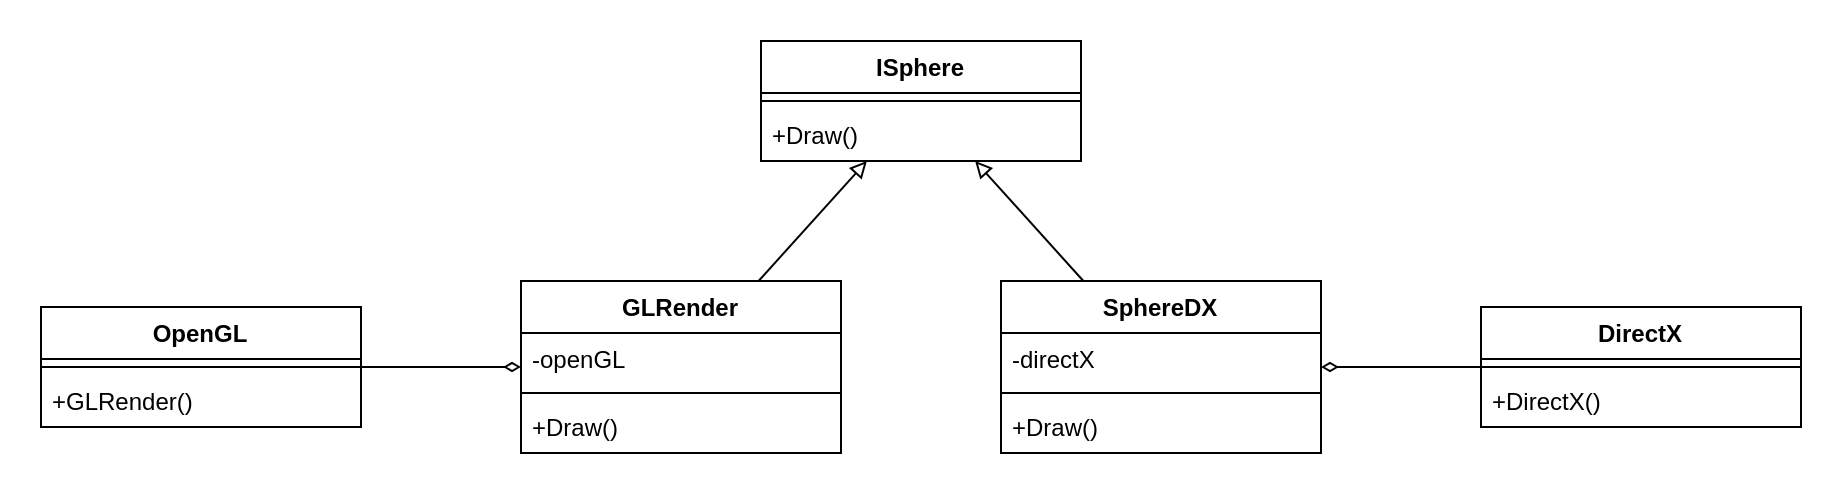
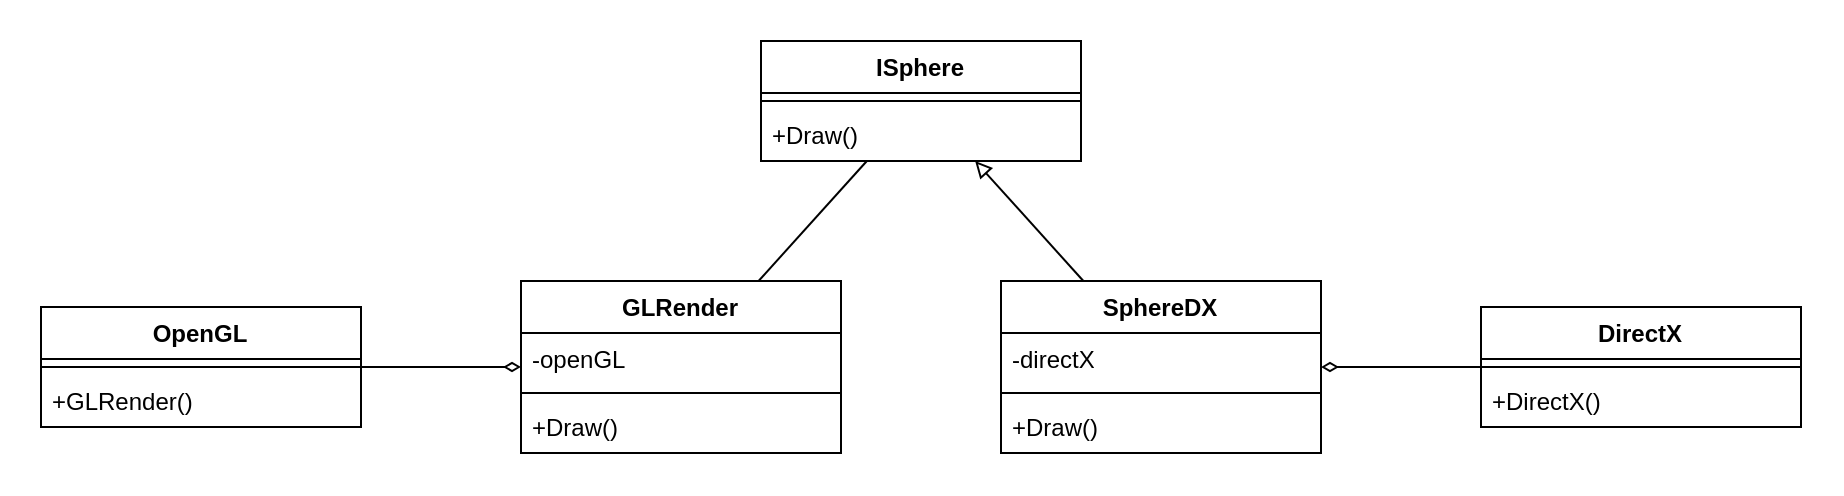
edge "GLRender" -> "ISphere": arrowhead block -> none
